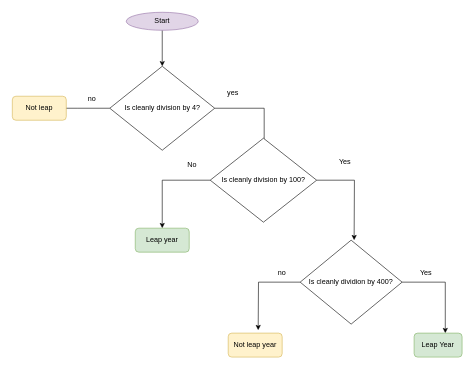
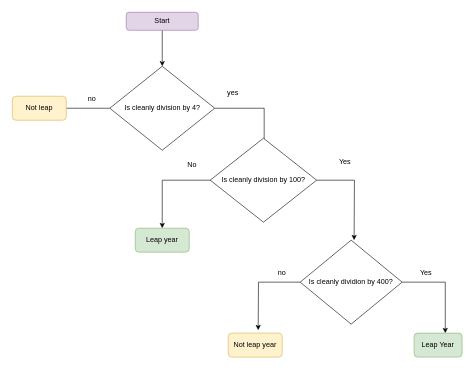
node "Start": shape ellipse -> rounded rectangle
